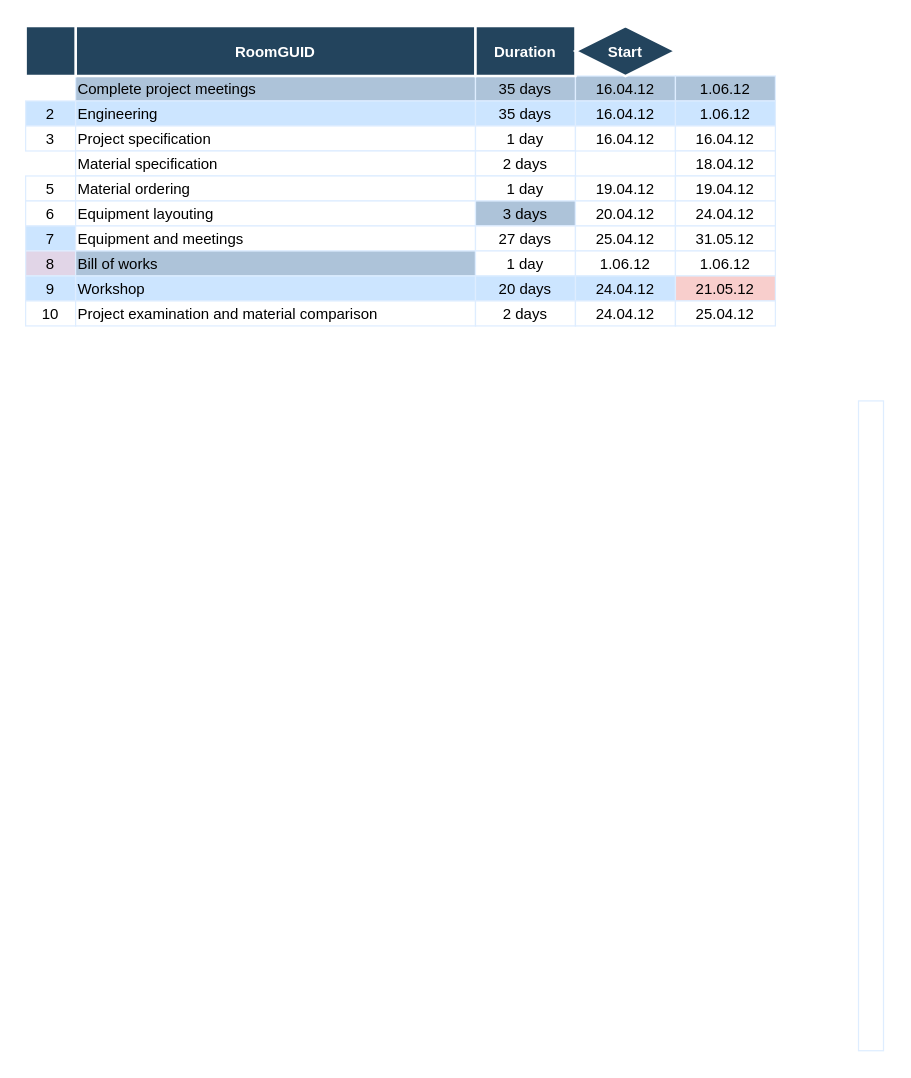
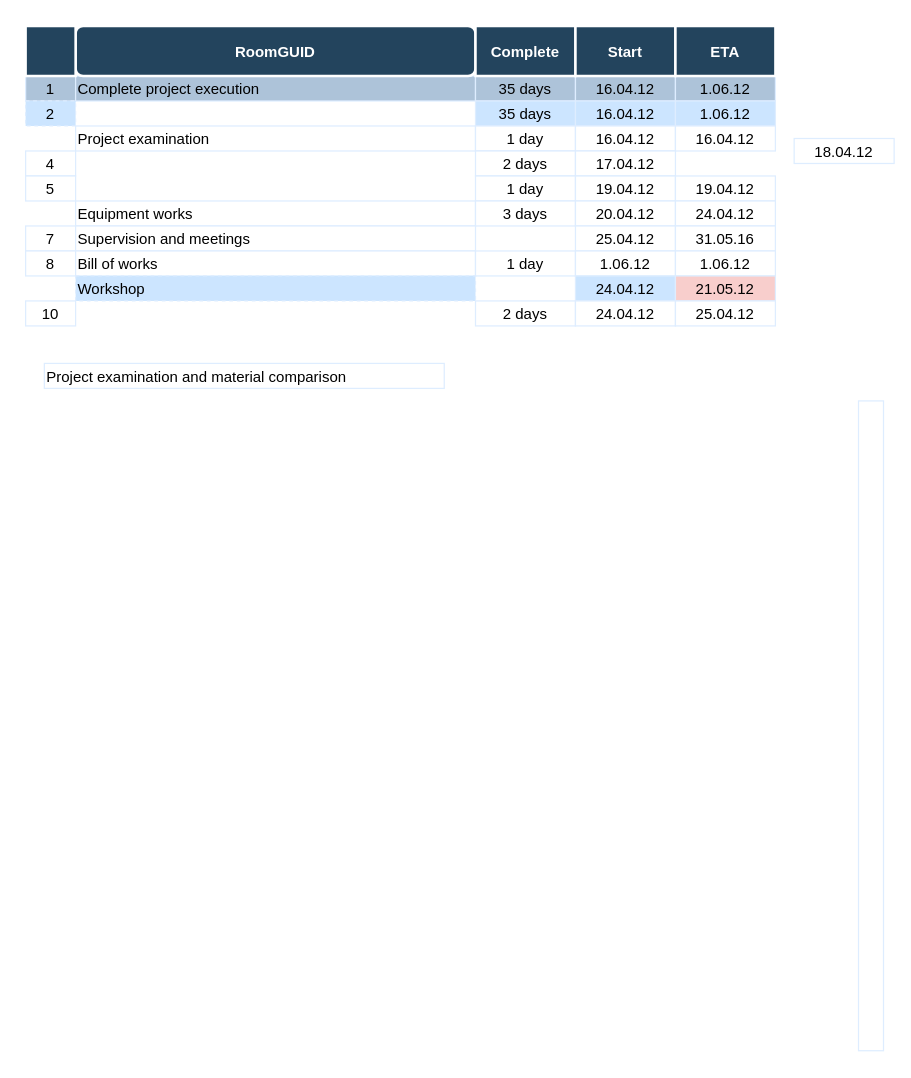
node "RoomGUID": shape rectangle -> rounded rectangle
node "Duration": label "Duration" -> "Complete"
node "Start": shape diamond -> rectangle
node "ETA": added
node "1": added
node "Complete project meetings": label "Complete project meetings" -> "Complete project execution"
node "2": style solid -> dashed
node "Engineering": removed
node "3": removed
node "Project specification": label "Project specification" -> "Project examination"
node "4": added
node "Material specification": removed
node "17.04.12": added
node "18.04.12": moved (726, 163) -> (844, 151)
node "Material ordering": removed
node "6": removed
node "3 days": fillcolor #adc3d9 -> #ffffff
node "Equipment layouting": label "Equipment layouting" -> "Equipment works"
node "7": fillcolor #cce5ff -> #ffffff
node "27 days": removed
node "Equipment and meetings": label "Equipment and meetings" -> "Supervision and meetings"
node "31.05.12": label "31.05.12" -> "31.05.16"
node "8": fillcolor #e1d5e7 -> #ffffff
node "Bill of works": fillcolor #adc3d9 -> #ffffff
node "9": removed
node "Workshop": style solid -> dashed
node "20 days": removed
node "Project examination and material comparison": moved (276, 313) -> (244, 376)
